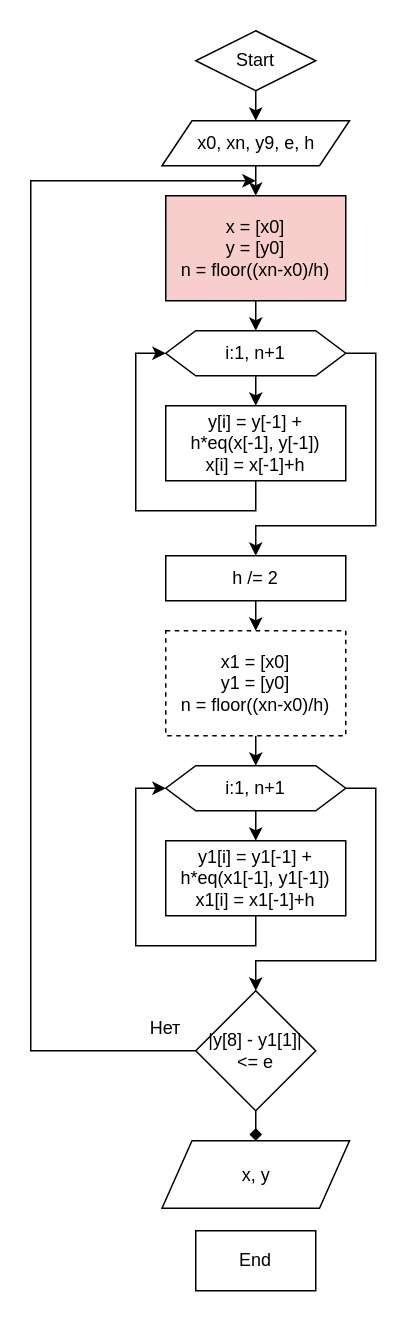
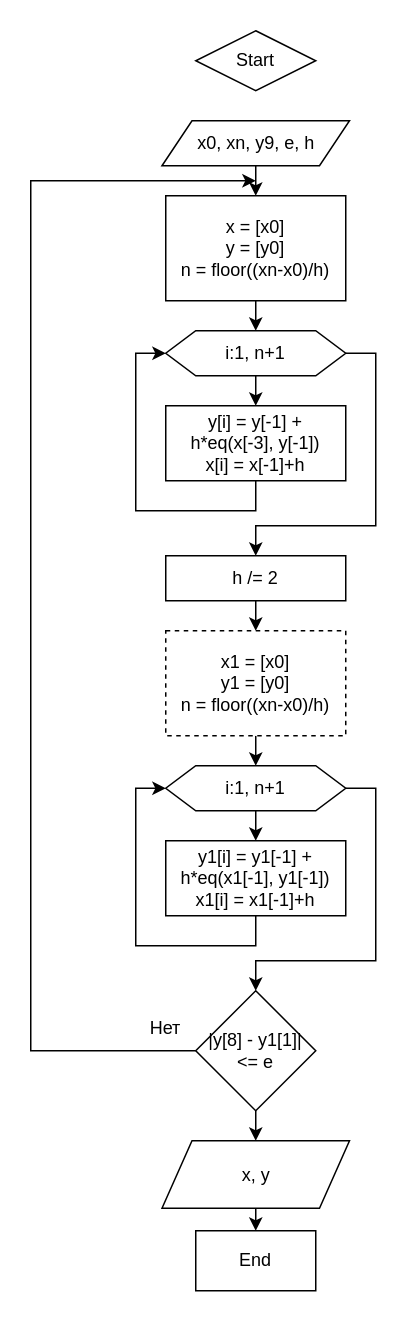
edge "Start" -> "x0, xn, y9, e, h": removed
node "x = [x0] y = [y0] n = floor((xn-x0)/h)": fillcolor #f8cecc -> #ffffff
node "y[i] = y[-1] + h*eq(x[-1], y[-1]) x[i] = x[-1]+h": label "y[i] = y[-1] + h*eq(x[-1], y[-1]) x[i] = x[-1]+h" -> "y[i] = y[-1] + h*eq(x[-3], y[-1]) x[i] = x[-1]+h"
edge "|y[8] - y1[1]| <= e" -> "x, y": arrowhead diamond -> classic
edge "x, y" -> "End": added
